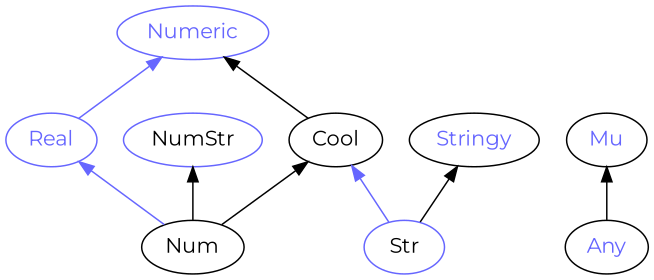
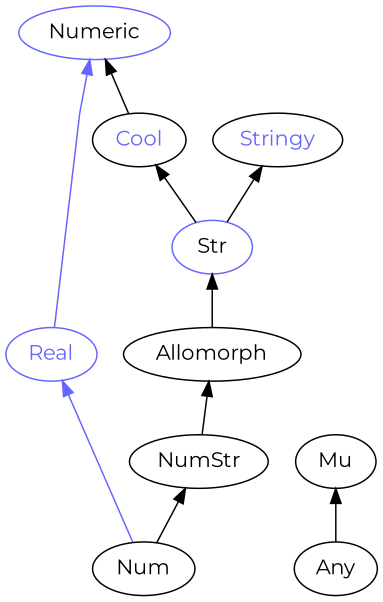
node "Numeric": fontcolor #6666ff -> #000000
node "NumStr": color #6666ff -> #000000
node "Cool": fontcolor #000000 -> #6666ff
node "Mu": fontcolor #6666ff -> #000000
edge "Num" -> "Cool": removed
edge "Str" -> "Cool": color #6666ff -> #000000
node "Any": fontcolor #6666ff -> #000000
node "Allomorph": added
